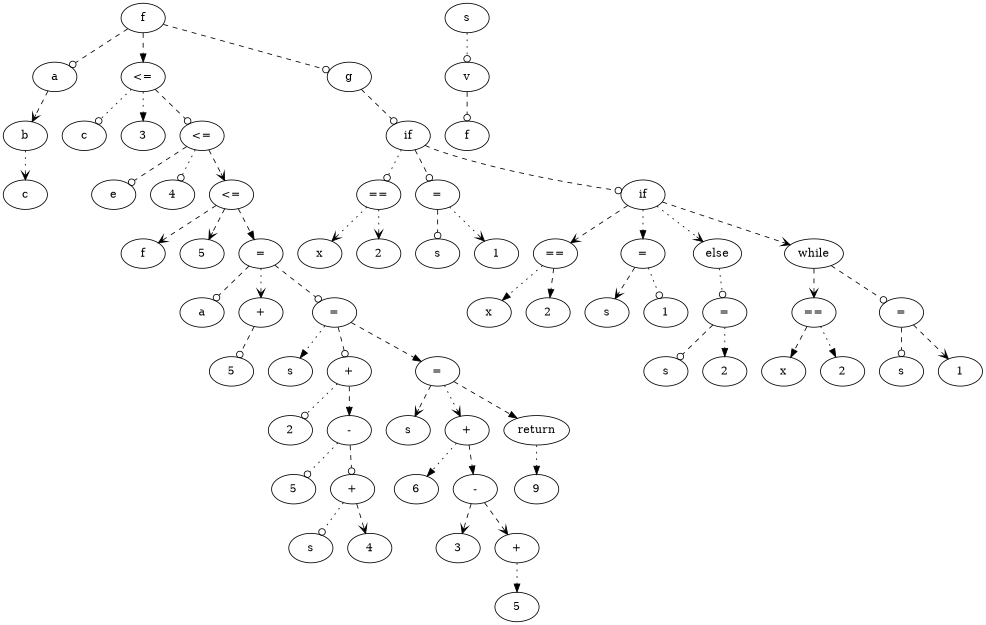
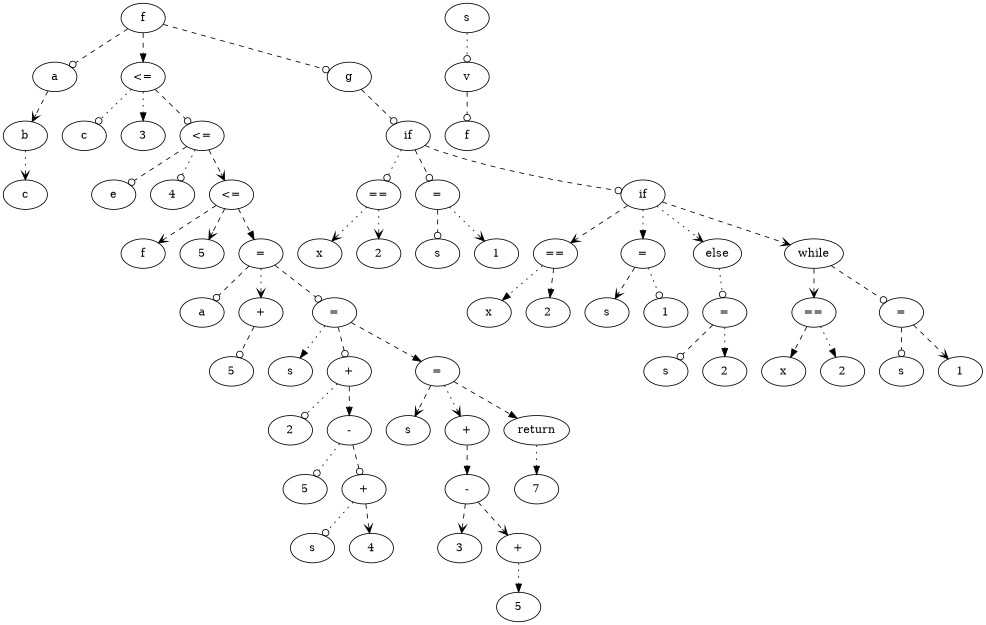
node "6": removed
node "9": label "9" -> "7"
